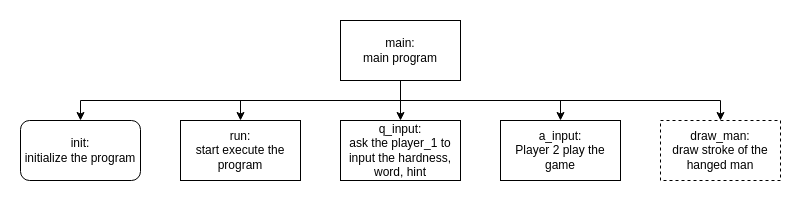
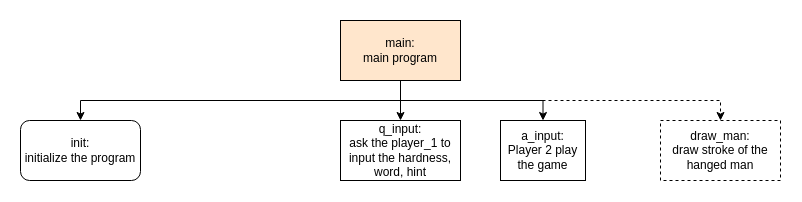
node "main: main program": fillcolor #ffffff -> #ffe6cc
edge "main: main program" -> "draw_man: draw stroke of the hanged man": style solid -> dashed
edge "main: main program" -> "run: start execute the program": removed
node "run: start execute the program": removed
node "a_input: Player 2 play the game": size 120x60 -> 85x60
